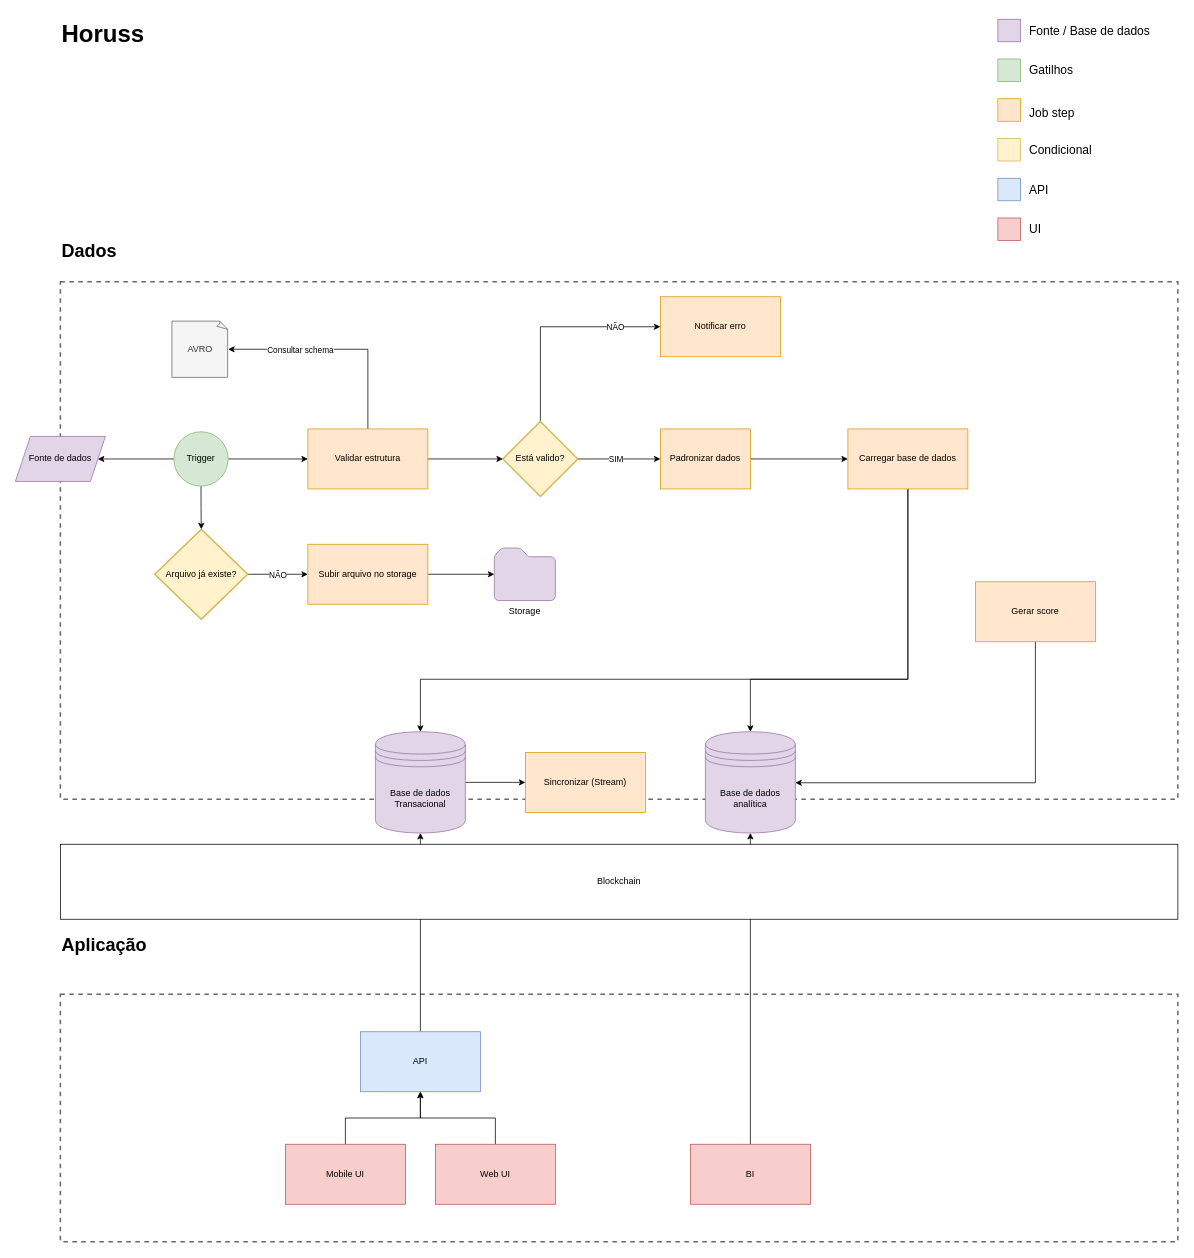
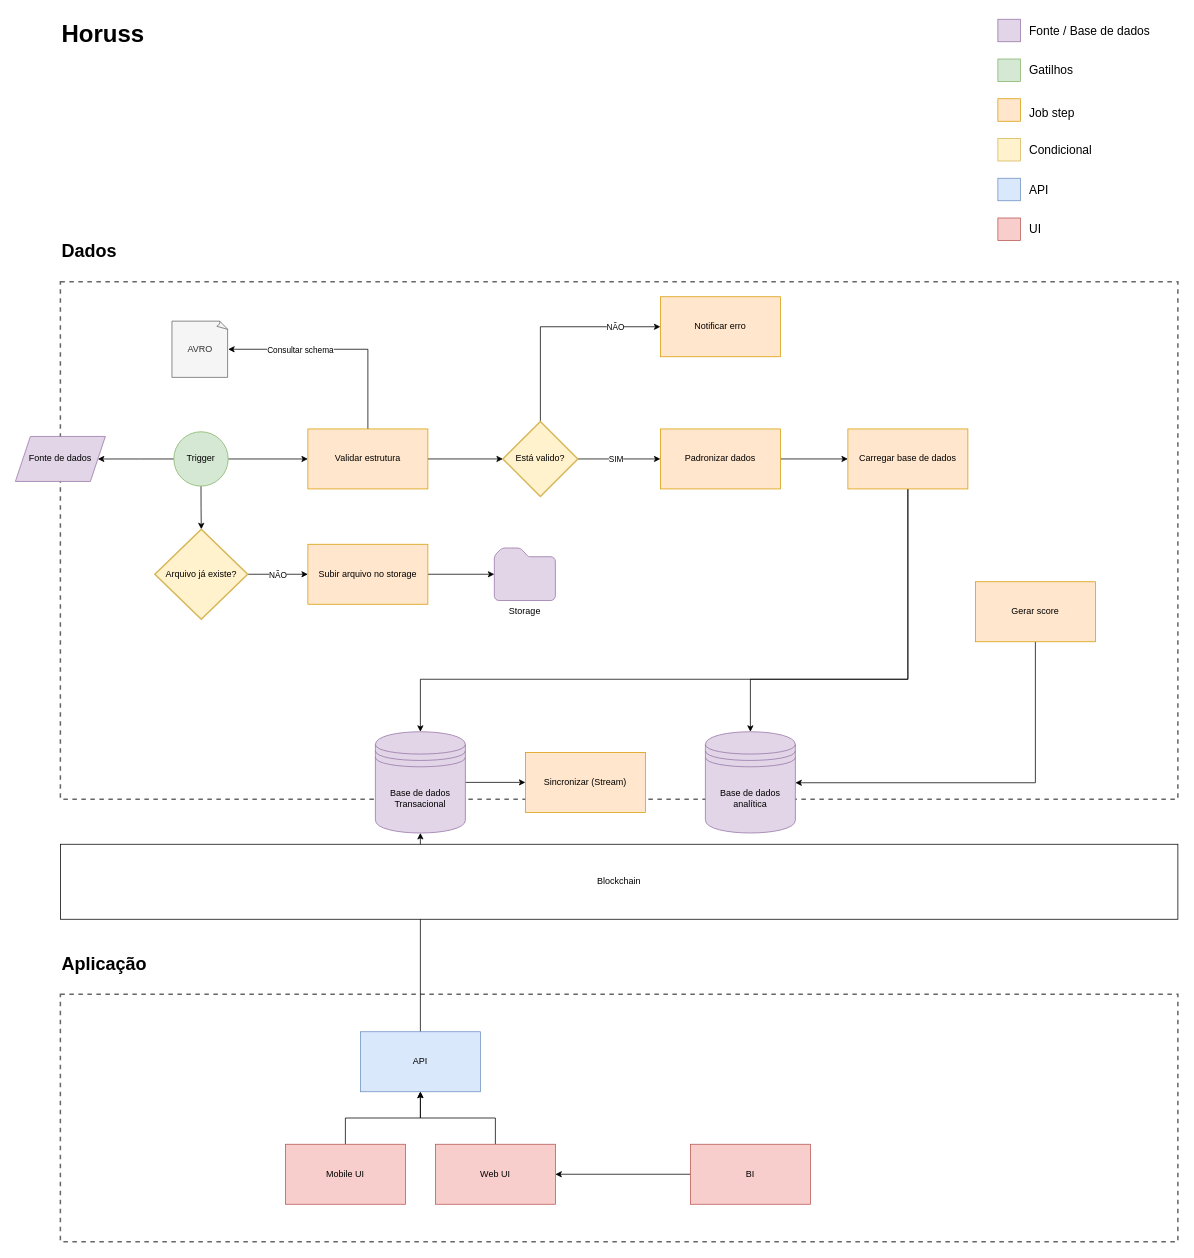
node "Padronizar dados": size 90x60 -> 120x60
node "Aplicação": moved (113, 945) -> (113, 964)
edge "BI" -> "Base de dados analítica": now "BI" -> "Web UI"
